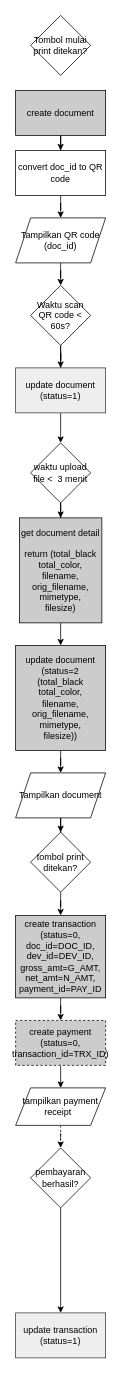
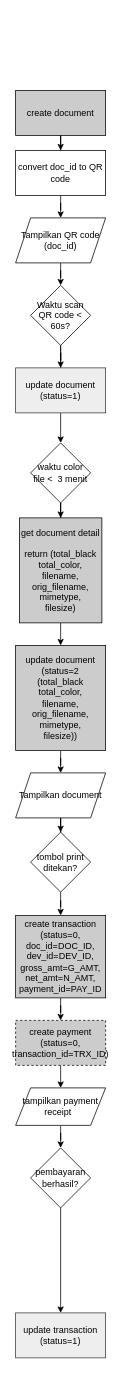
node "Tombol mulai print ditekan?": removed
node "waktu upload file < 3 menit": label "waktu upload file < 3 menit" -> "waktu color file < 3 menit"
edge "tampilkan payment receipt" -> "pembayaran berhasil?": style dashed -> solid
